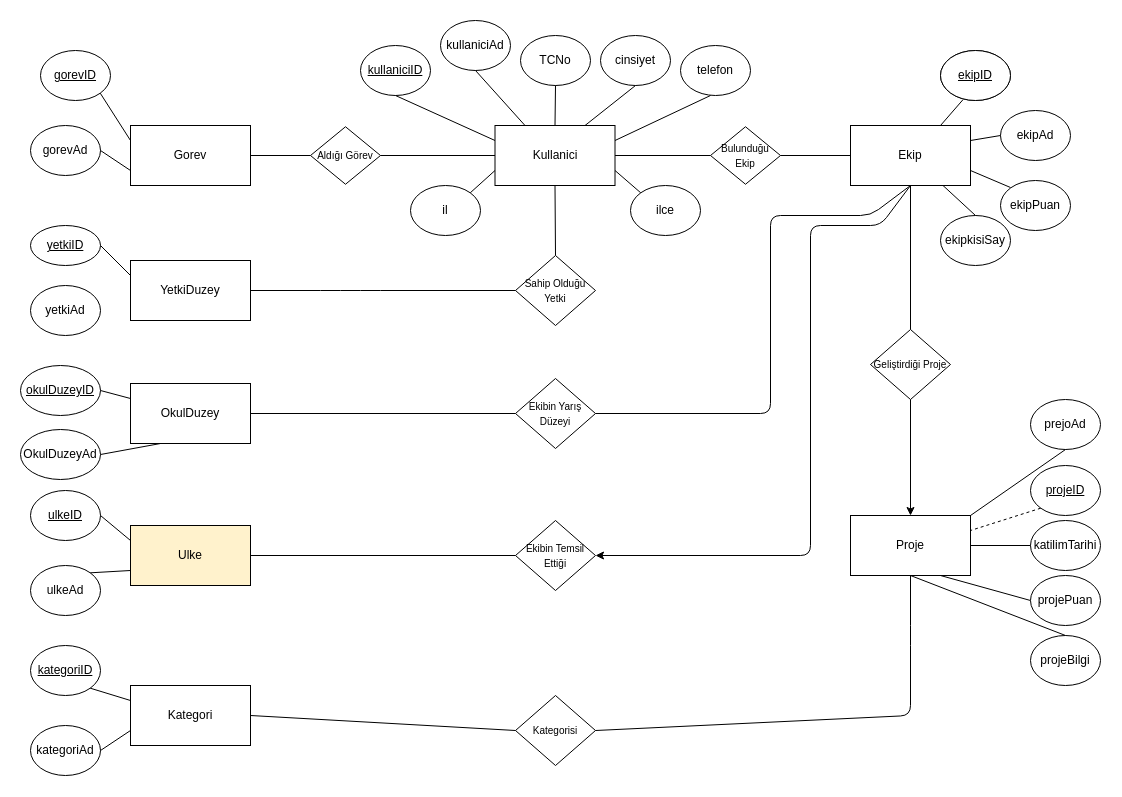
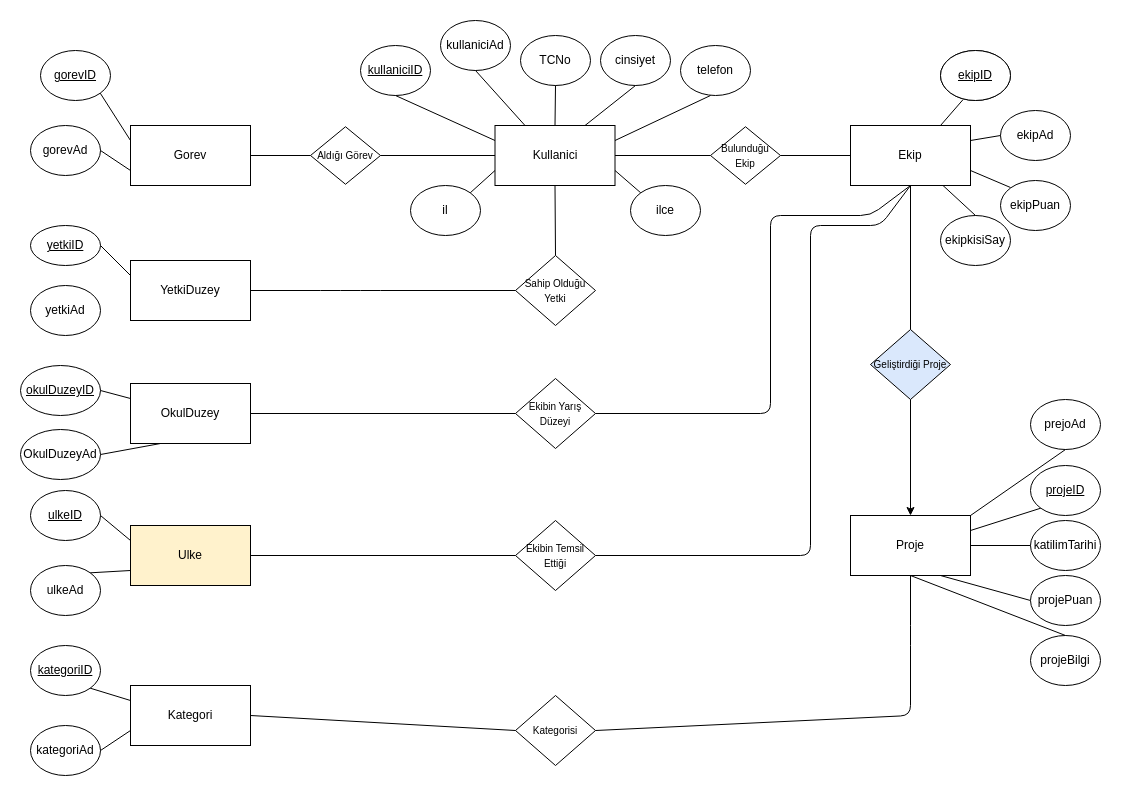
node "Geliştirdiği Proje": fillcolor #ffffff -> #dae8fc
edge "projeID" -- "Proje": style dashed -> solid
edge "Ekip" -> "Ekibin Temsil Ettiği": arrowhead classic -> none
